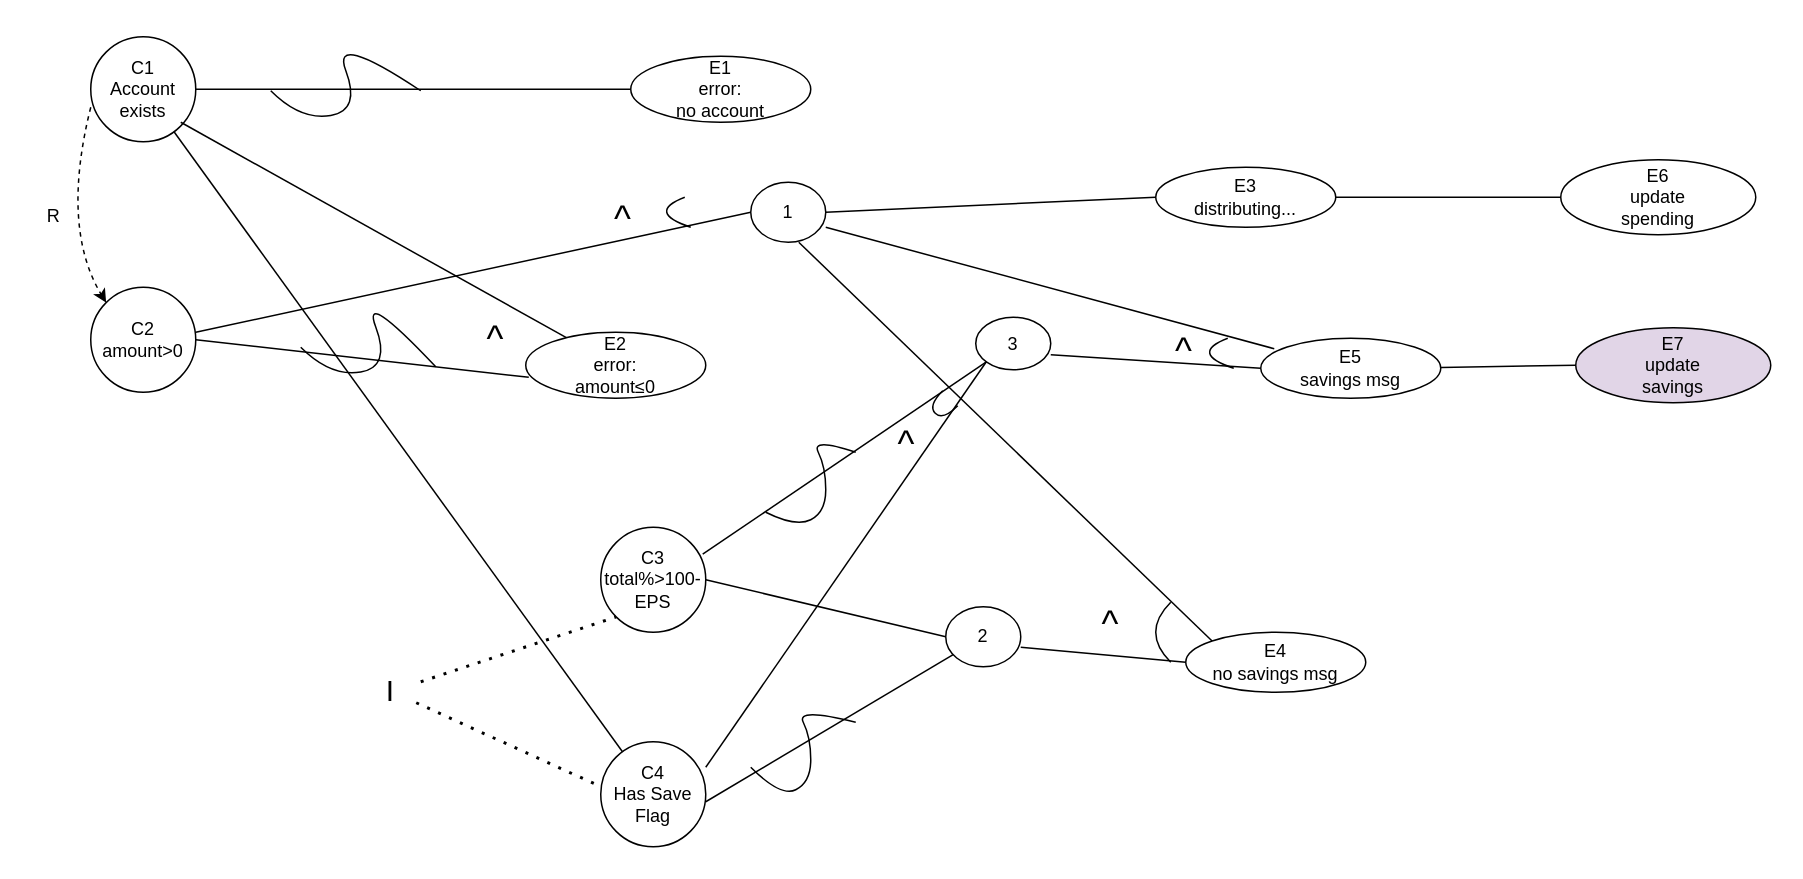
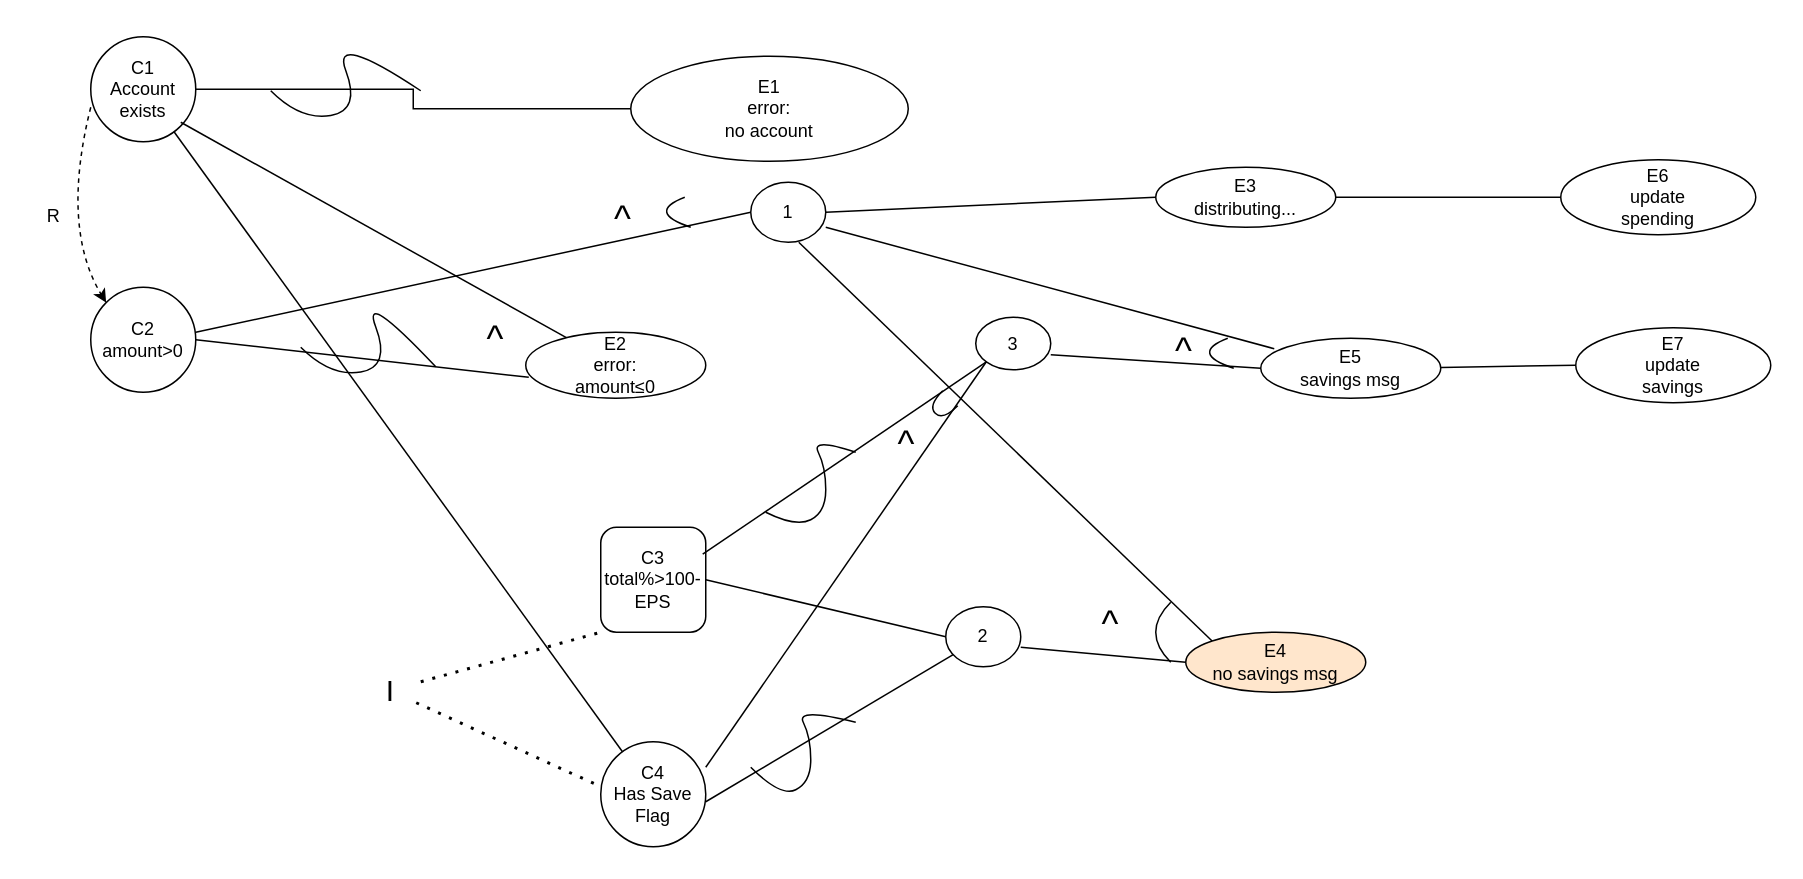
node "E1 error: no account": size 180x66 -> 278x105
node "E7 update savings": fillcolor #e1d5e7 -> #ffffff
node "C3 total%>100-EPS": shape ellipse -> rounded rectangle
node "E4 no savings msg": fillcolor #ffffff -> #ffe6cc
